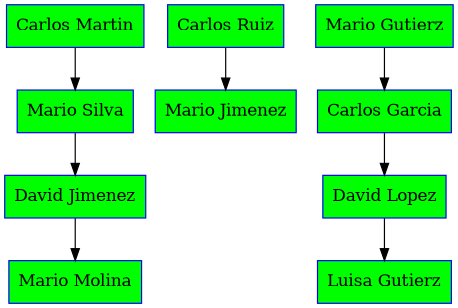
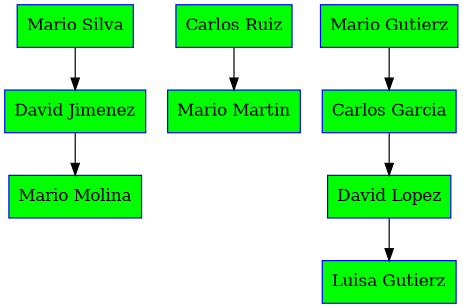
node "Carlos Martin": removed
node "Mario Jimenez": label "Mario Jimenez" -> "Mario Martin"
